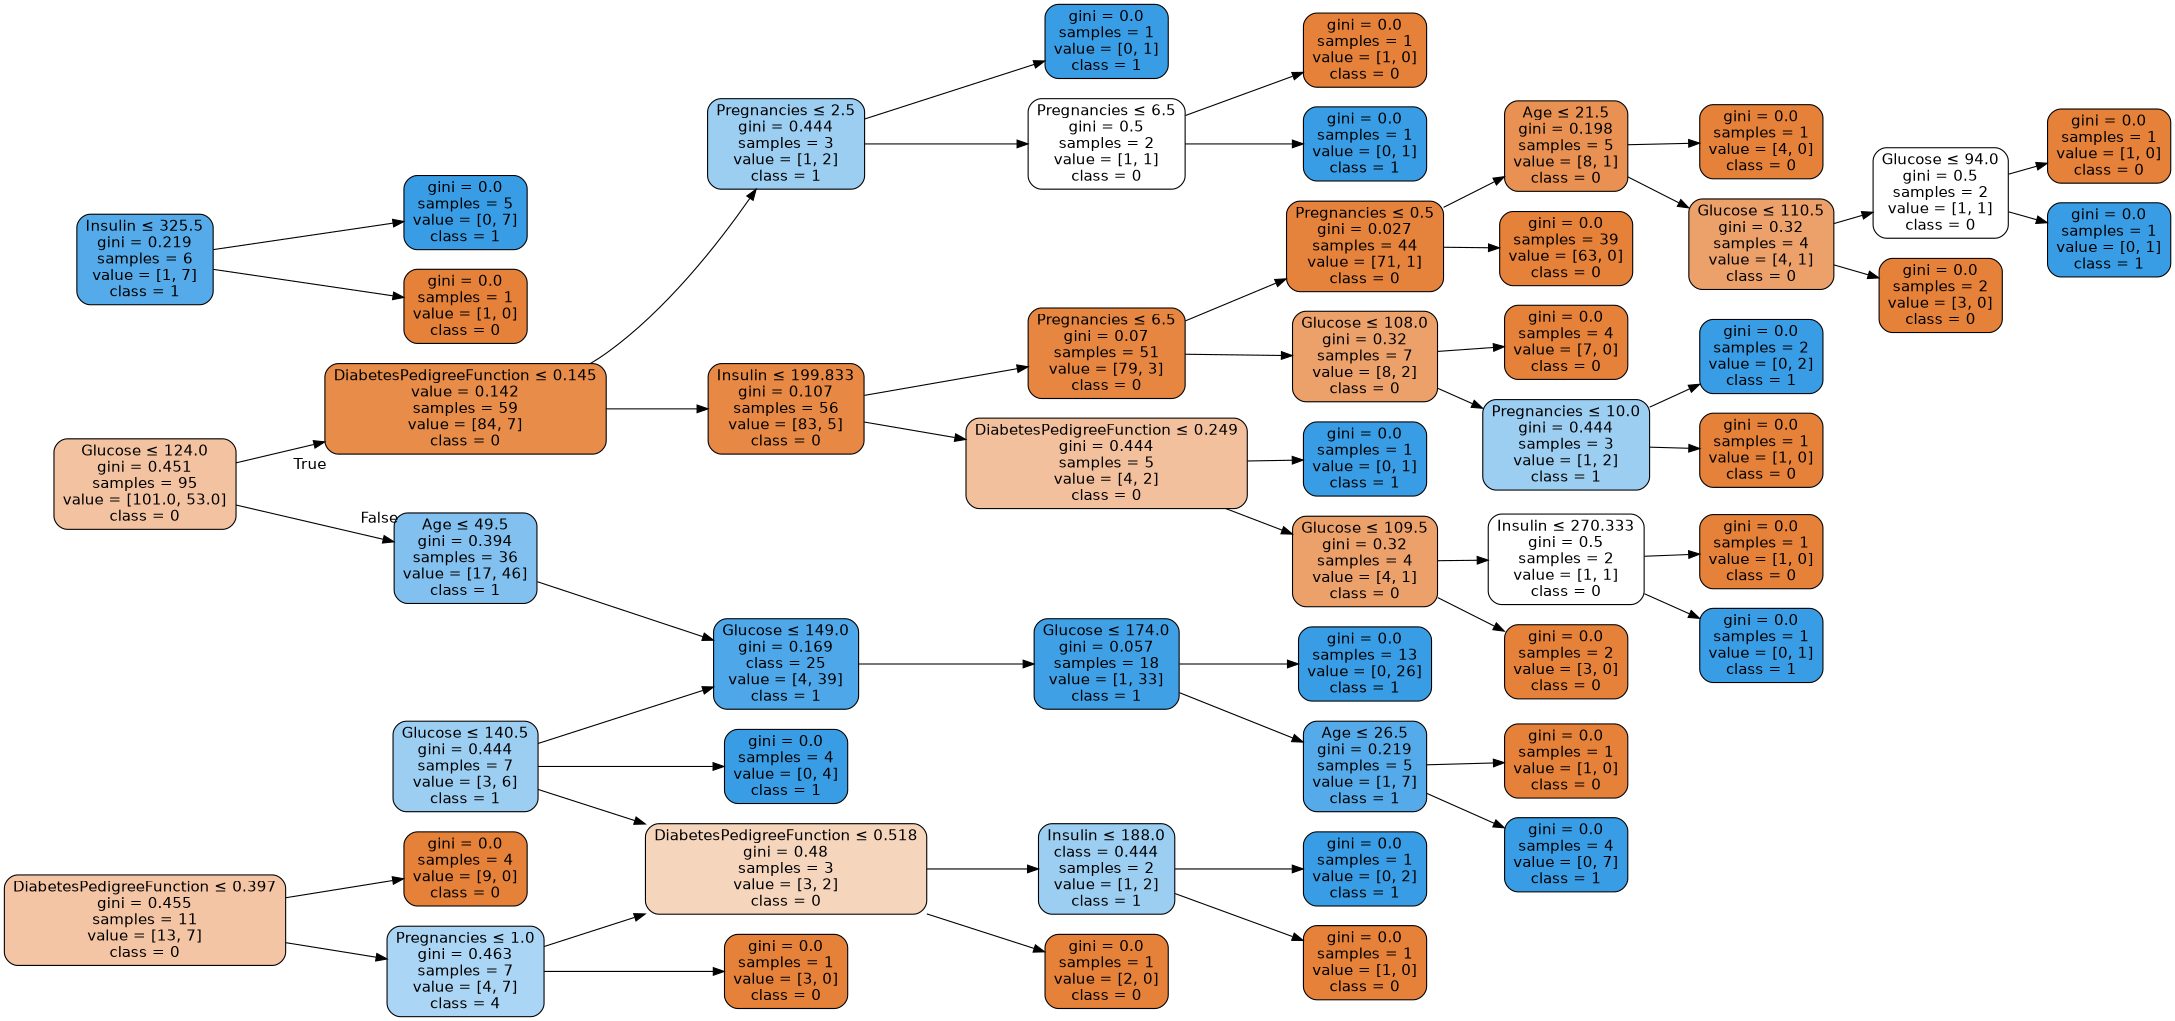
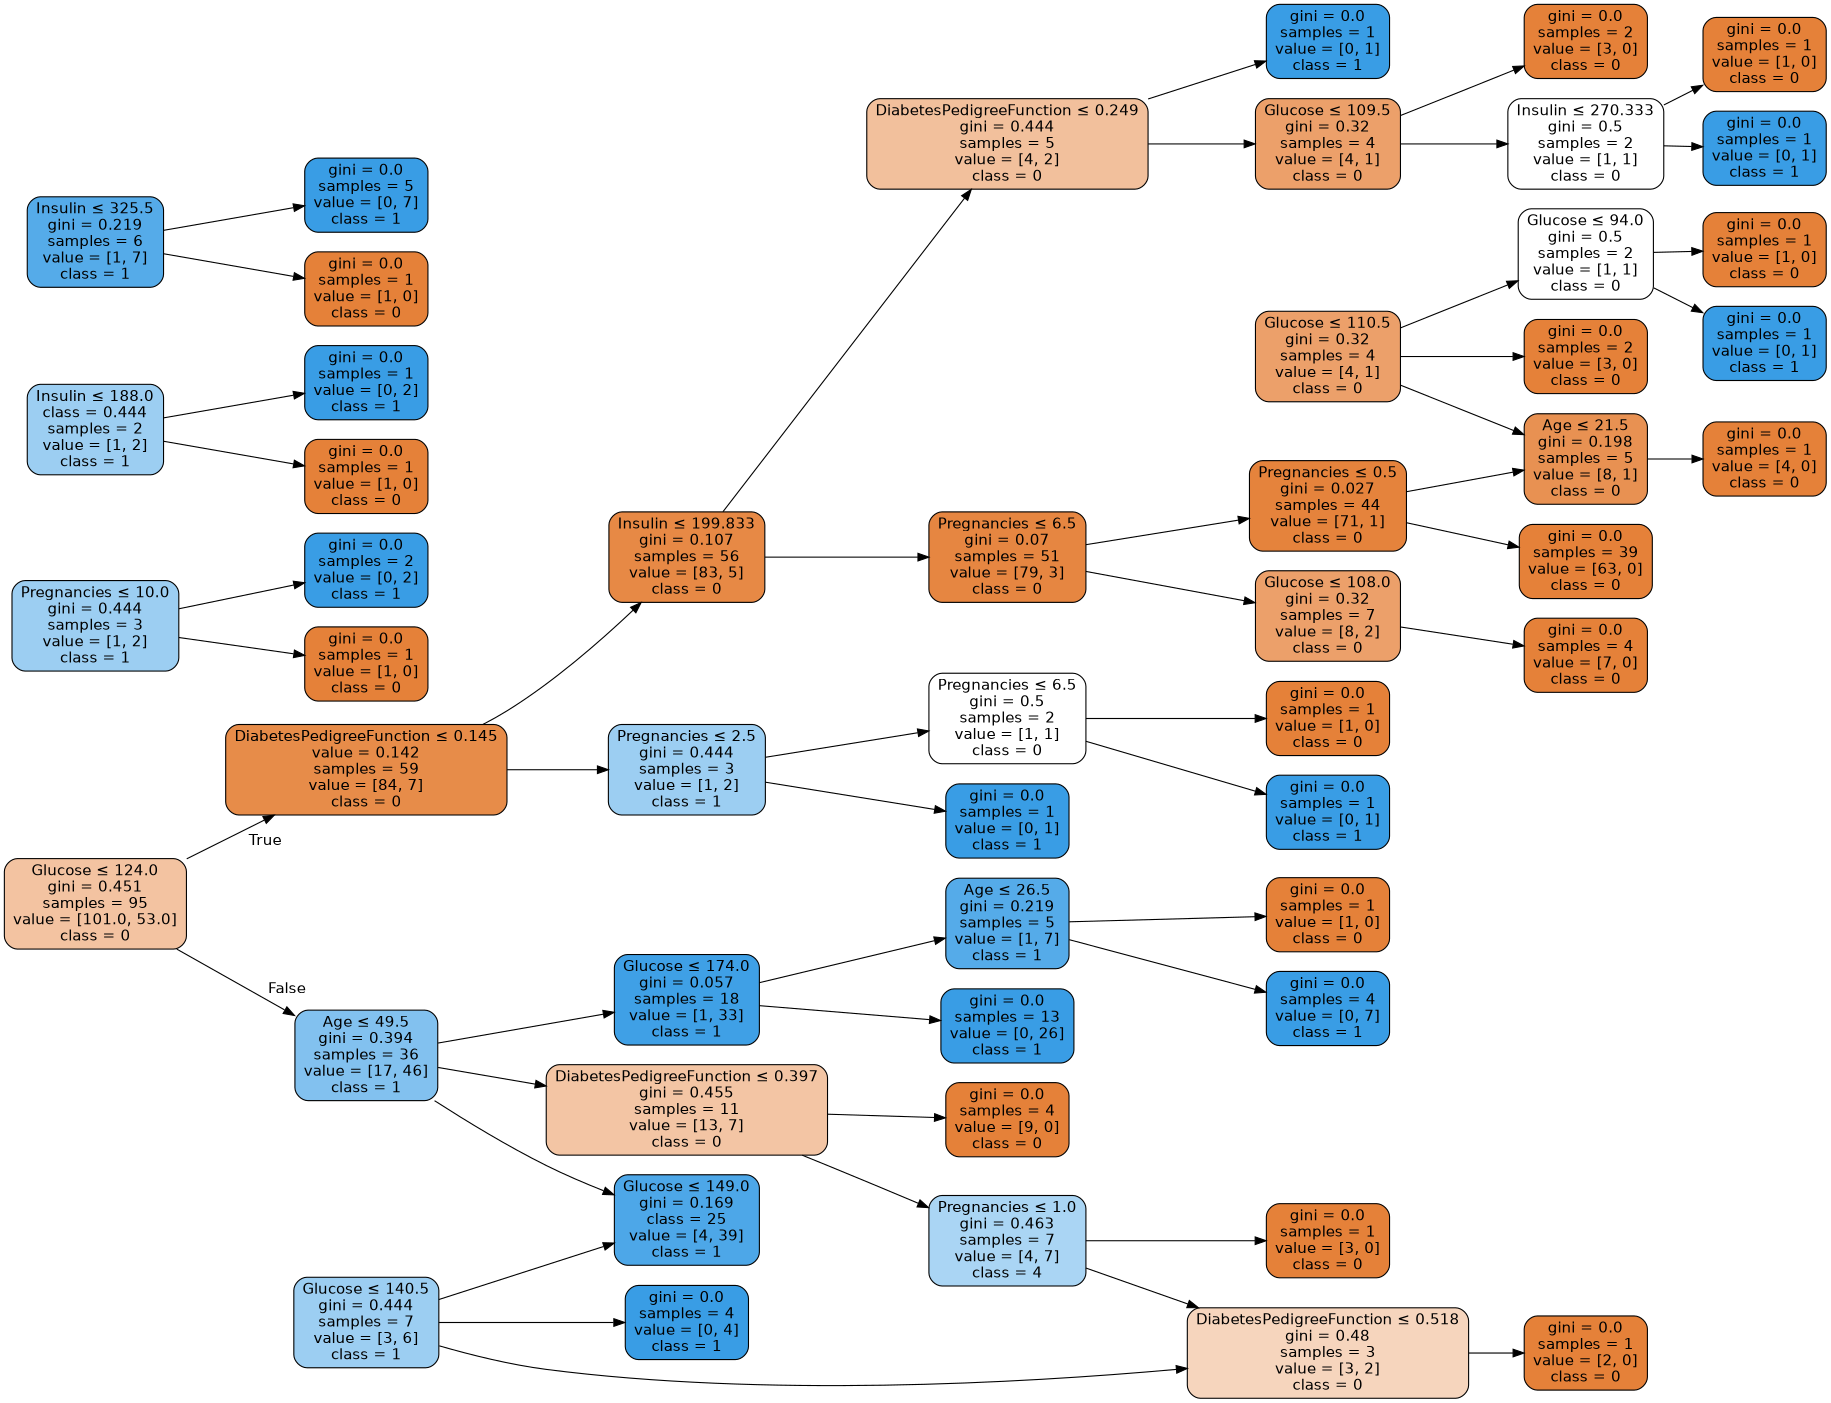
edge "Age ≤ 21.5" -> "Glucose ≤ 110.5": reversed
edge "Glucose ≤ 108.0" -> "Pregnancies ≤ 10.0": removed
edge "Glucose ≤ 149.0" -> "Glucose ≤ 174.0": now "Age ≤ 49.5" -> "Glucose ≤ 174.0"
edge "DiabetesPedigreeFunction ≤ 0.518" -> "Insulin ≤ 188.0": removed
edge "Age ≤ 49.5" -> "DiabetesPedigreeFunction ≤ 0.397": added
